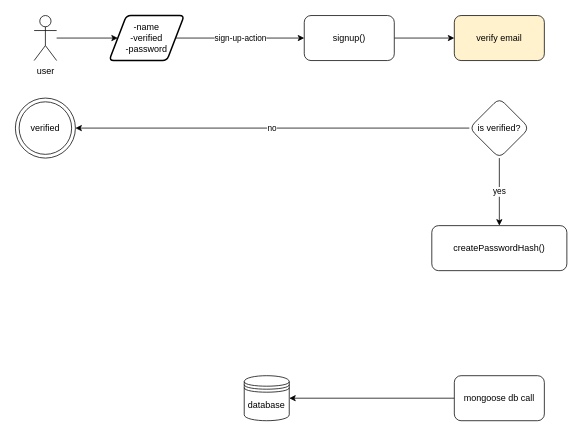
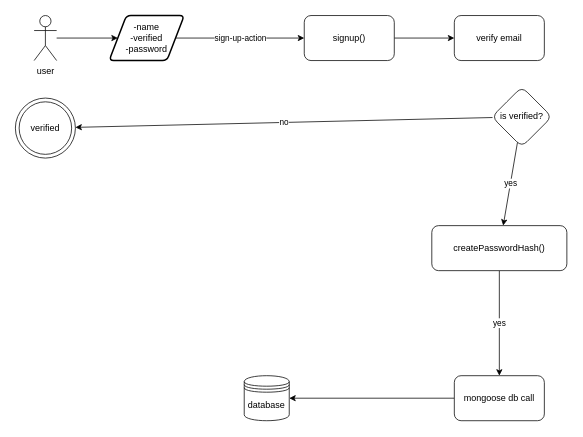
node "verify email": fillcolor #fff2cc -> #ffffff
node "is verified?": moved (499, 128) -> (522, 117)
edge "createPasswordHash()" -> "mongoose db call": added, label "yes"
